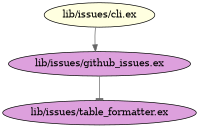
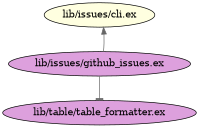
edge "lib/issues/cli.ex" -> "lib/issues/github_issues.ex": reversed
node "lib/issues/table_formatter.ex": label "lib/issues/table_formatter.ex" -> "lib/table/table_formatter.ex"
